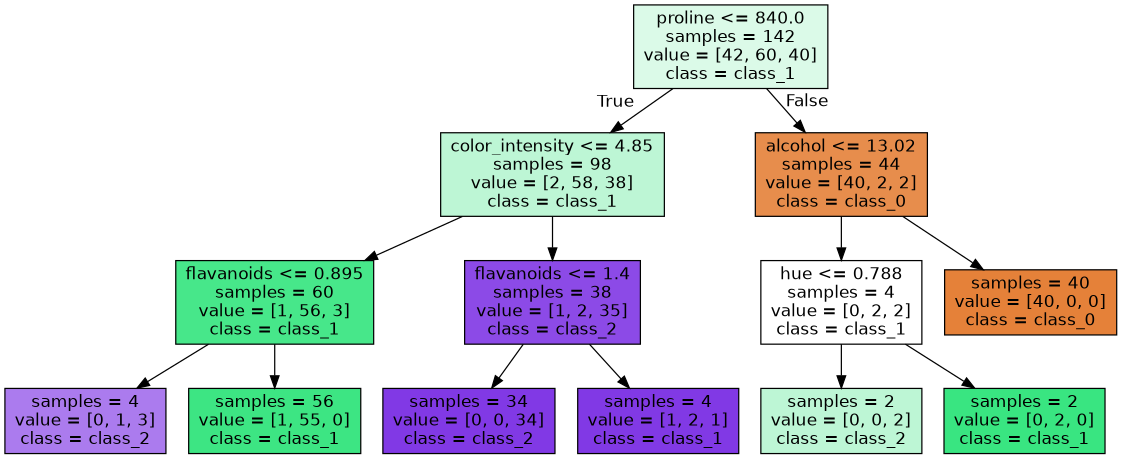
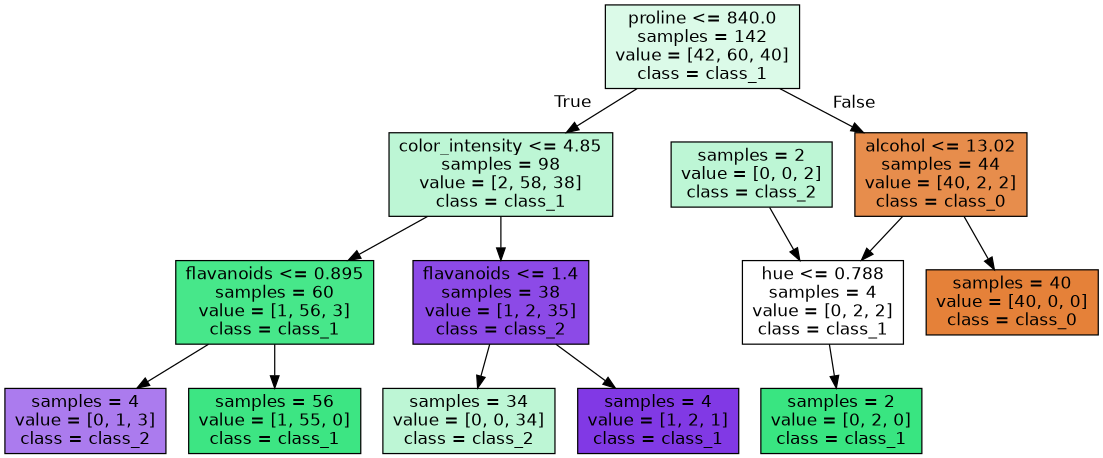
edge "hue <= 0.788 samples = 4 value = [0, 2, 2] class = class_1" -> "samples = 2 value = [0, 0, 2] class = class_2": reversed
node "samples = 34 value = [0, 0, 34] class = class_2": fillcolor #8139e5 -> #bdf6d5
